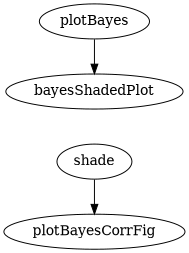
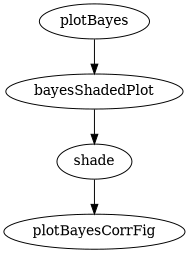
edge "bayesShadedPlot" -> "shade": added
